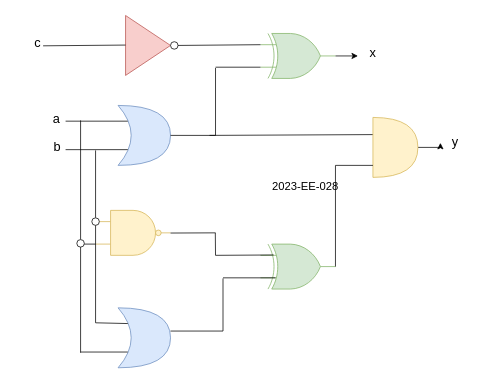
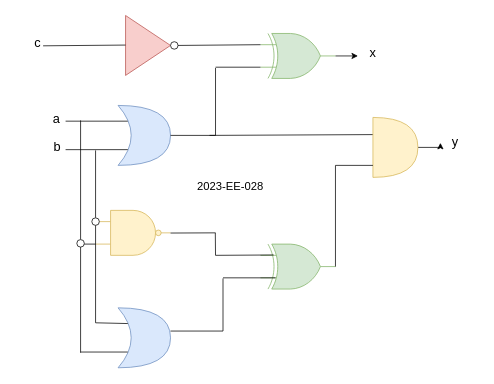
node "2023-EE-028": moved (306, 186) -> (231, 186)
